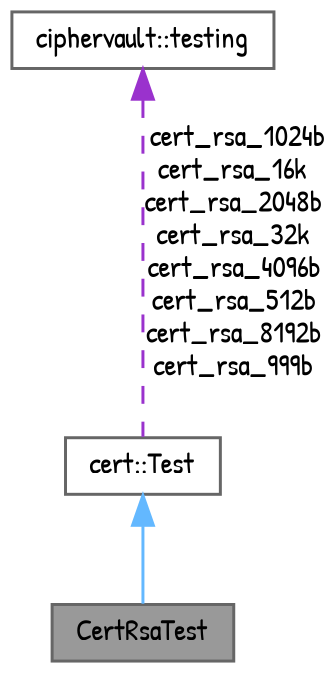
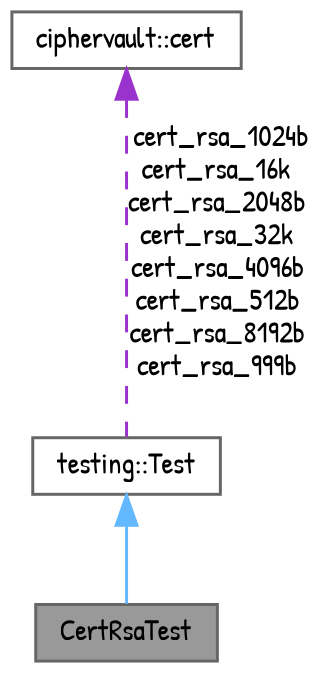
node "ciphervault::testing": label "ciphervault::testing" -> "ciphervault::cert"
node "cert::Test": label "cert::Test" -> "testing::Test"
